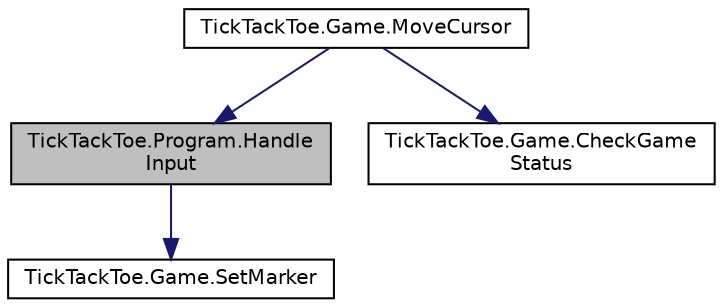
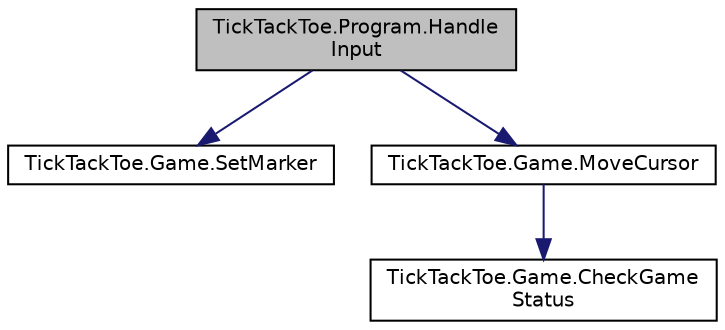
edge "TickTackToe.Game.MoveCursor" -> "TickTackToe.Program.Handle Input": reversed
